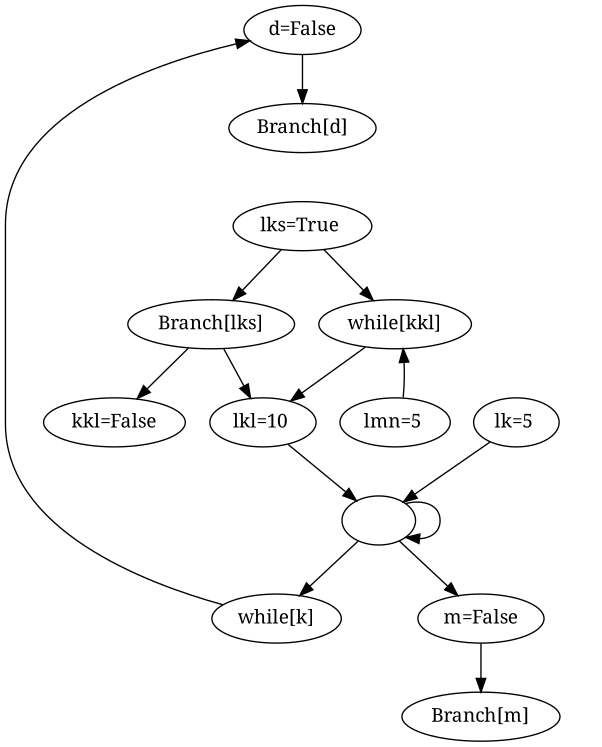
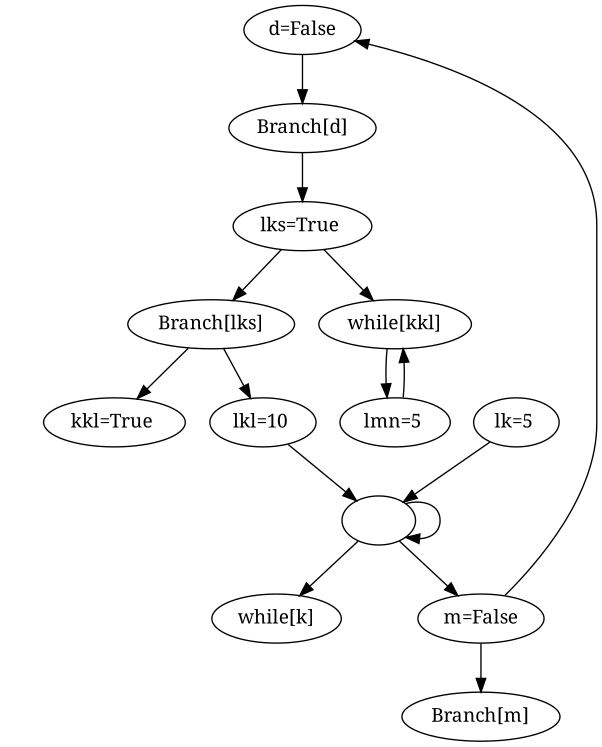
edge "Branch[d]" -> "lks=True": added
edge "while[k]" -> "d=False": now "m=False" -> "d=False"
edge "while[kkl]" -> "lkl=10": now "while[kkl]" -> "lmn=5"
node "kkl=False": label "kkl=False" -> "kkl=True"
